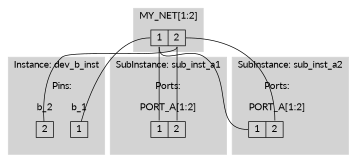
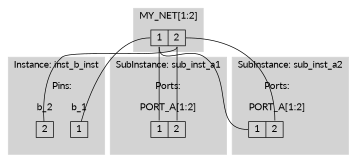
cluster "Instance: dev_b_inst": label "Instance: dev_b_inst" -> "Instance: inst_b_inst"
